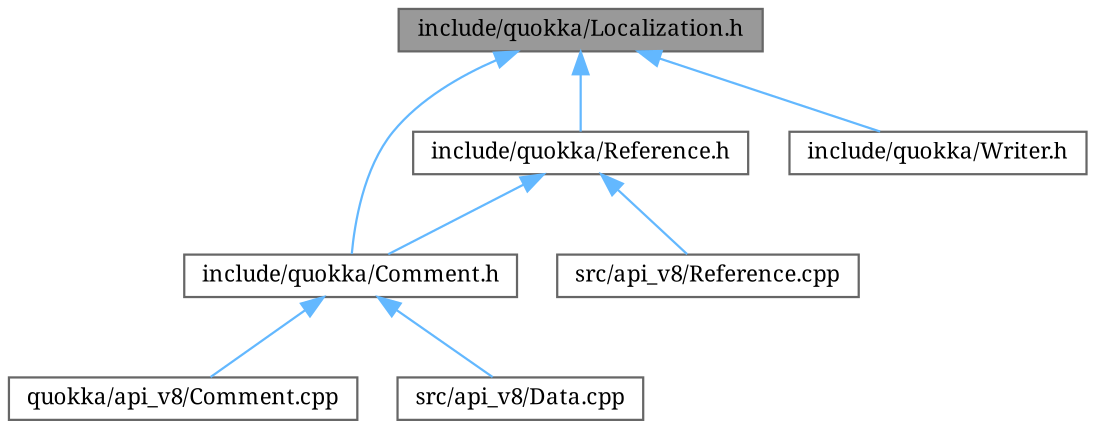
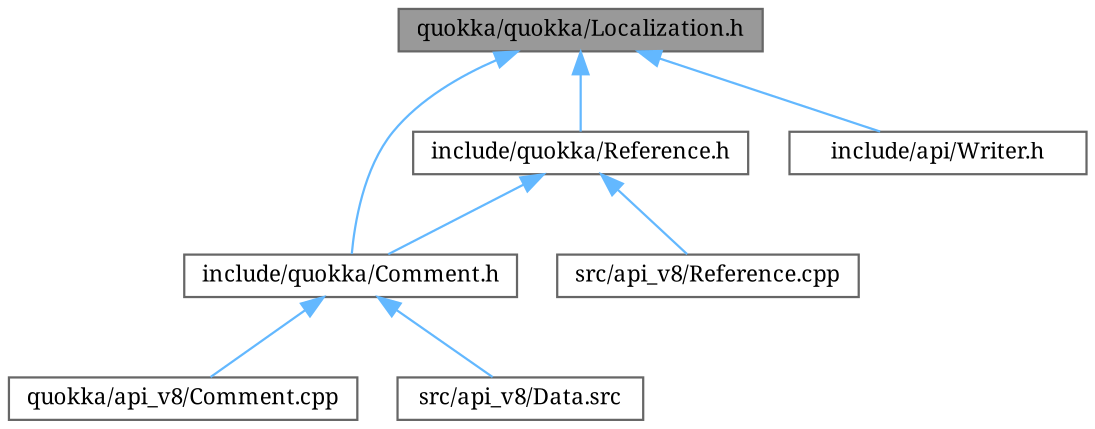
node "include/quokka/Localization.h": label "include/quokka/Localization.h" -> "quokka/quokka/Localization.h"
node "include/quokka/Writer.h": label "include/quokka/Writer.h" -> "include/api/Writer.h"
node "src/api_v8/Data.cpp": label "src/api_v8/Data.cpp" -> "src/api_v8/Data.src"
